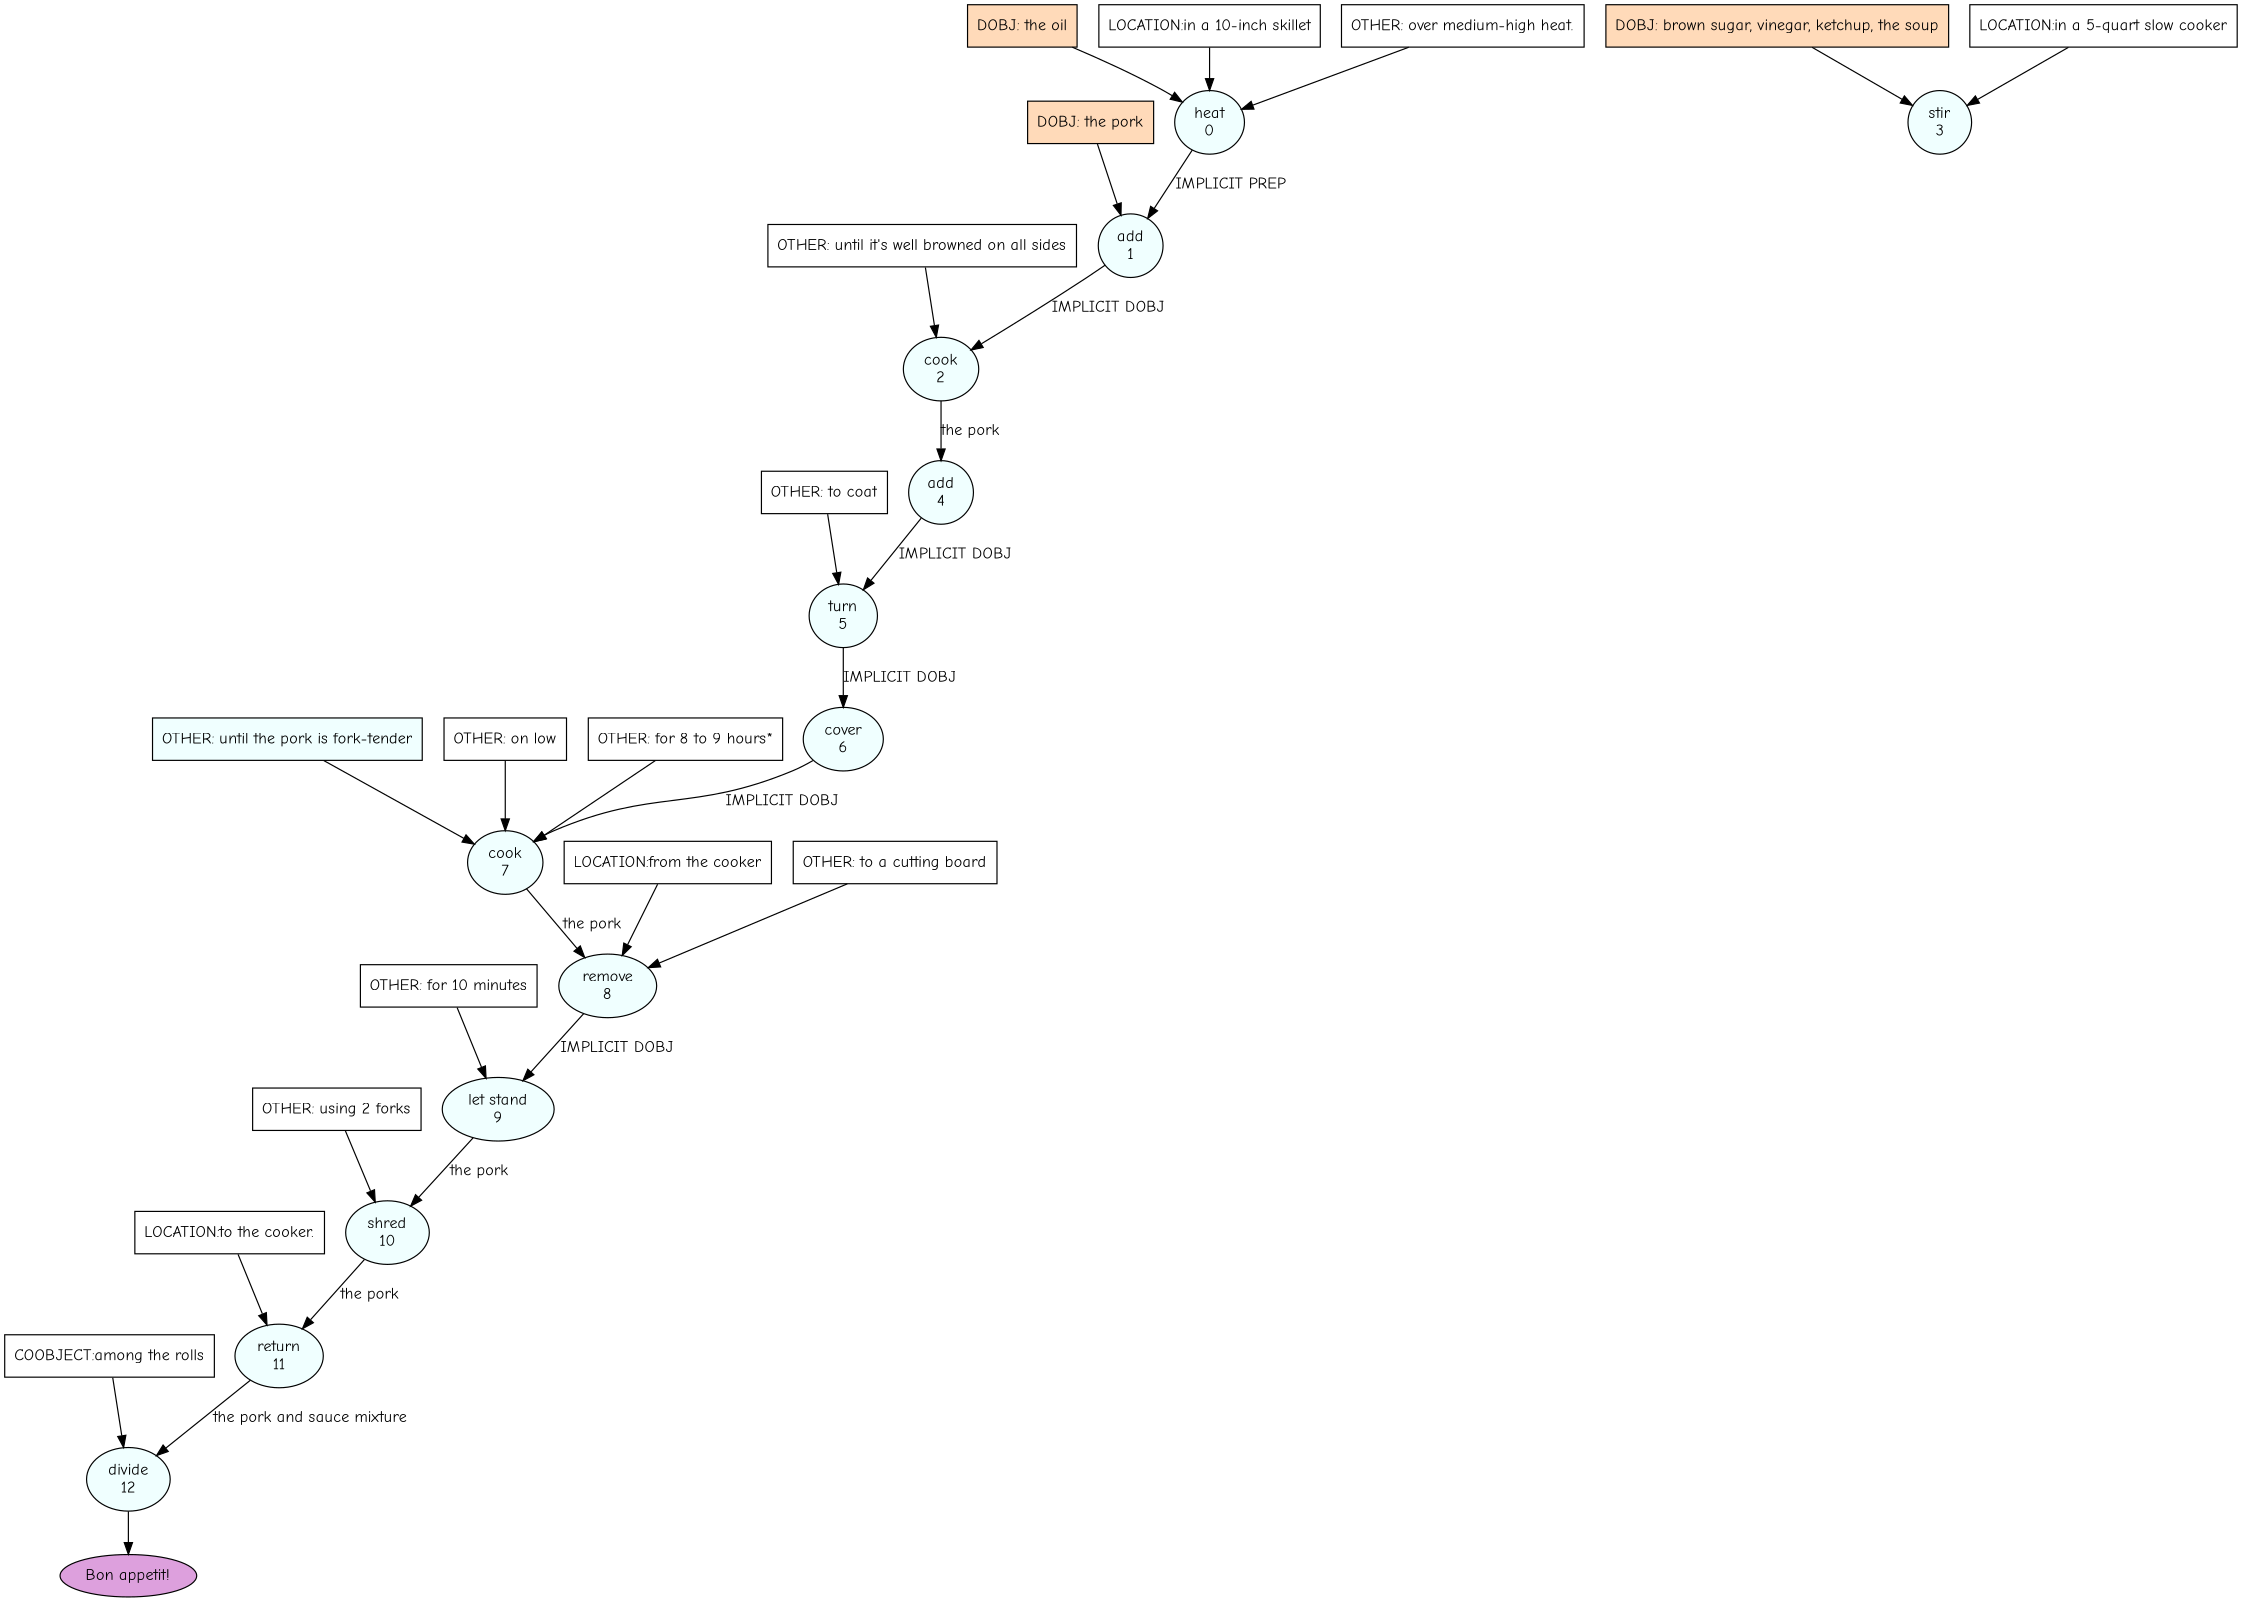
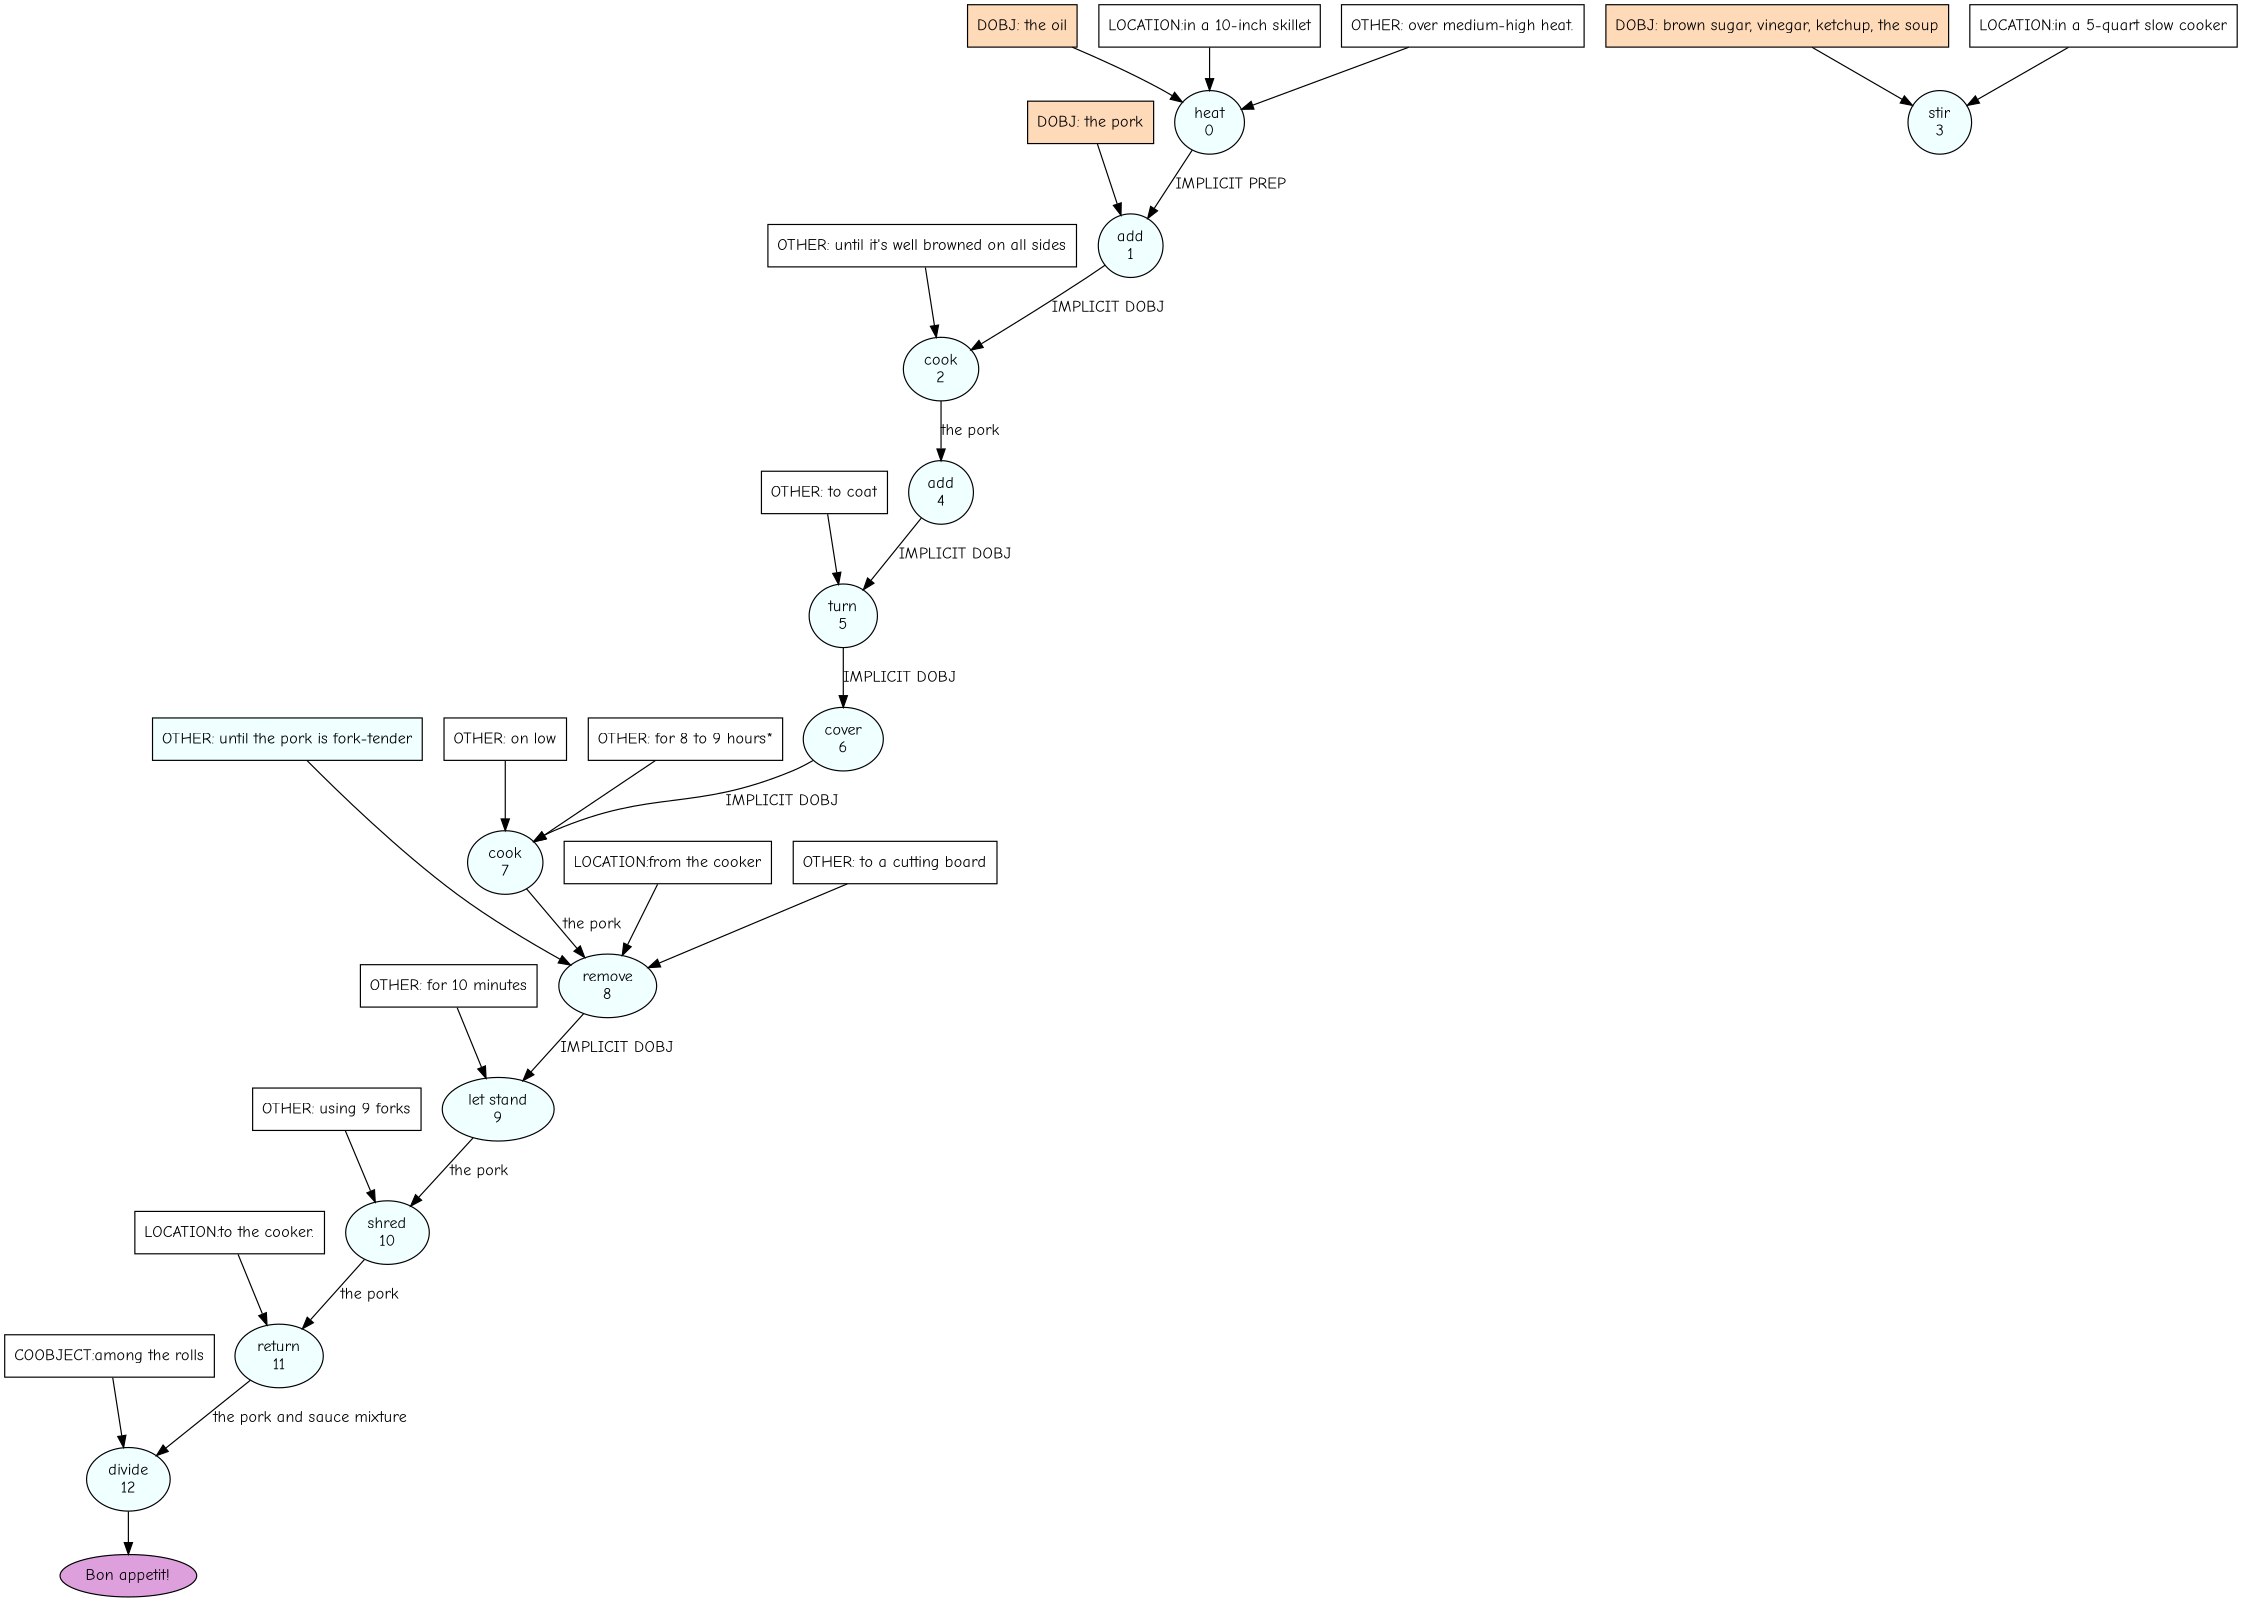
edge "OTHER: until the pork is fork-tender" -> "cook 7": now "OTHER: until the pork is fork-tender" -> "remove 8"
node "OTHER: using 2 forks": label "OTHER: using 2 forks" -> "OTHER: using 9 forks"
